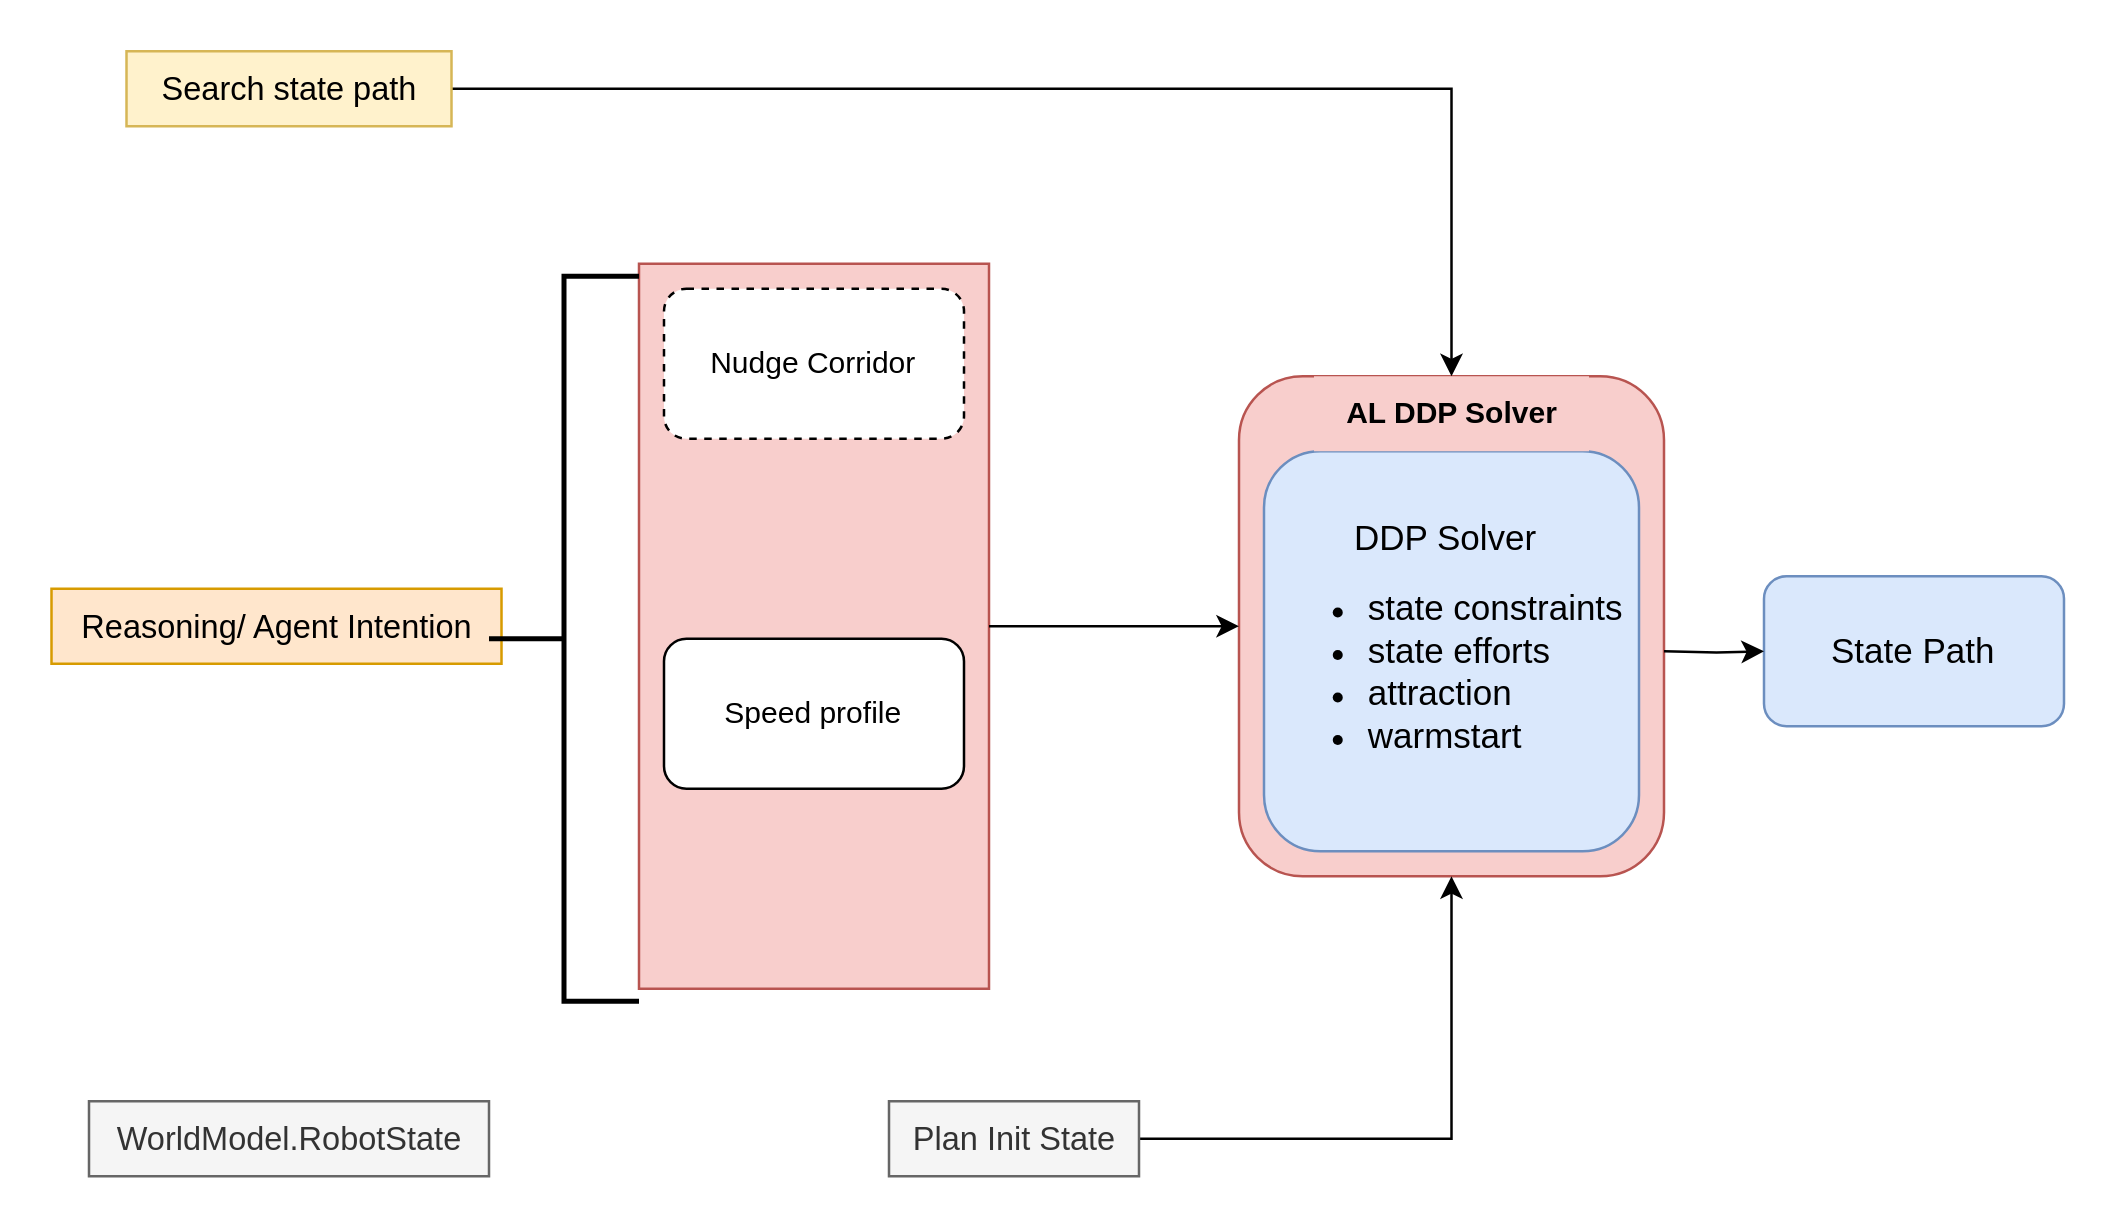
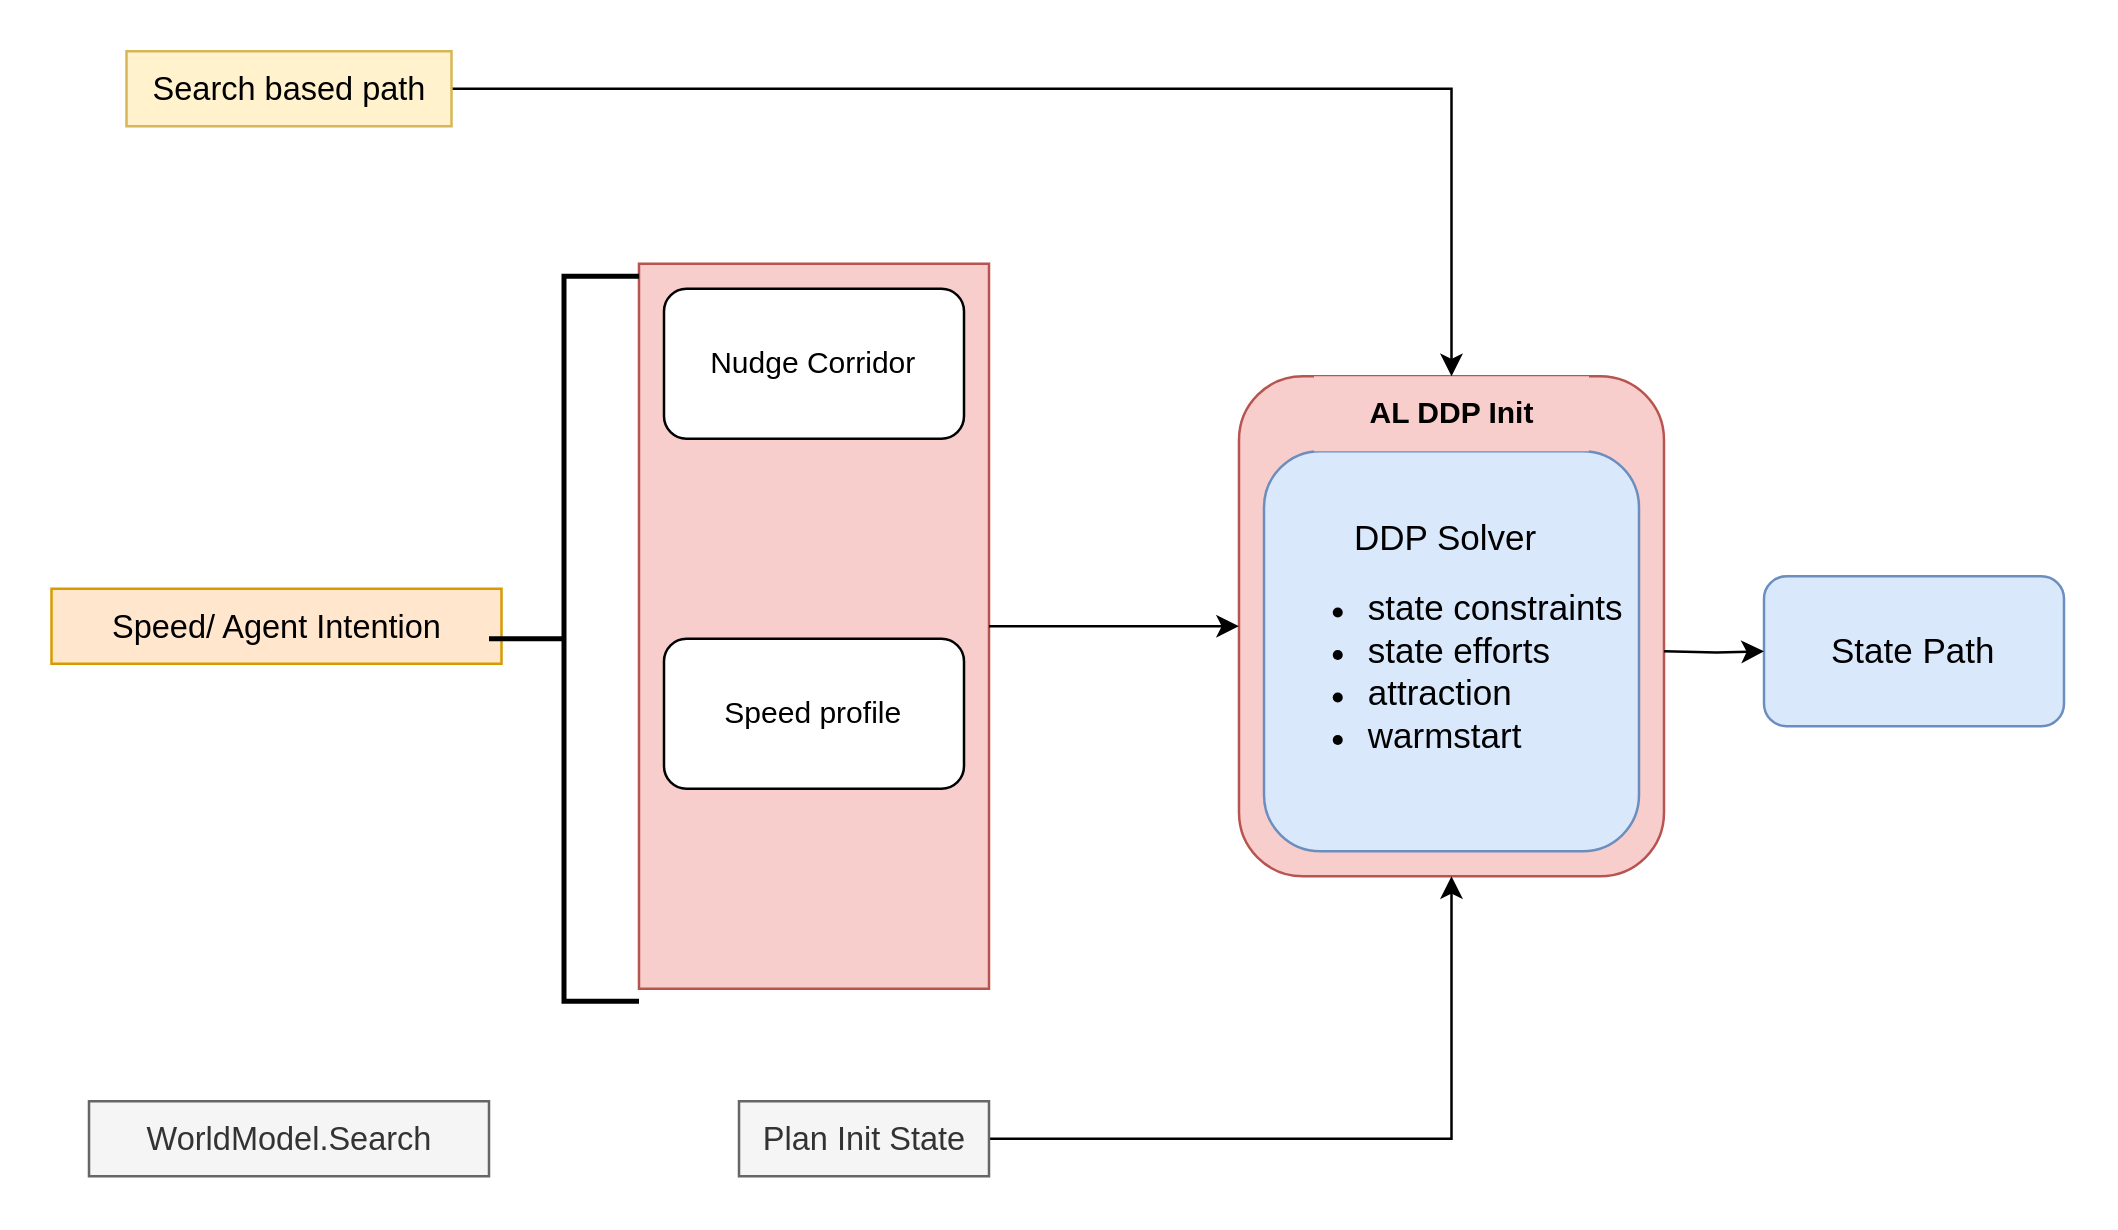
node "Search state path": label "Search state path" -> "Search based path"
node "Nudge Corridor": style dashed -> solid
node "AL DDP Solver": label "AL DDP Solver" -> "AL DDP Init"
node "Reasoning/ Agent Intention": label "Reasoning/ Agent Intention" -> "Speed/ Agent Intention"
node "WorldModel.RobotState": label "WorldModel.RobotState" -> "WorldModel.Search"
node "Plan Init State": moved (1014, 1139) -> (864, 1139)
